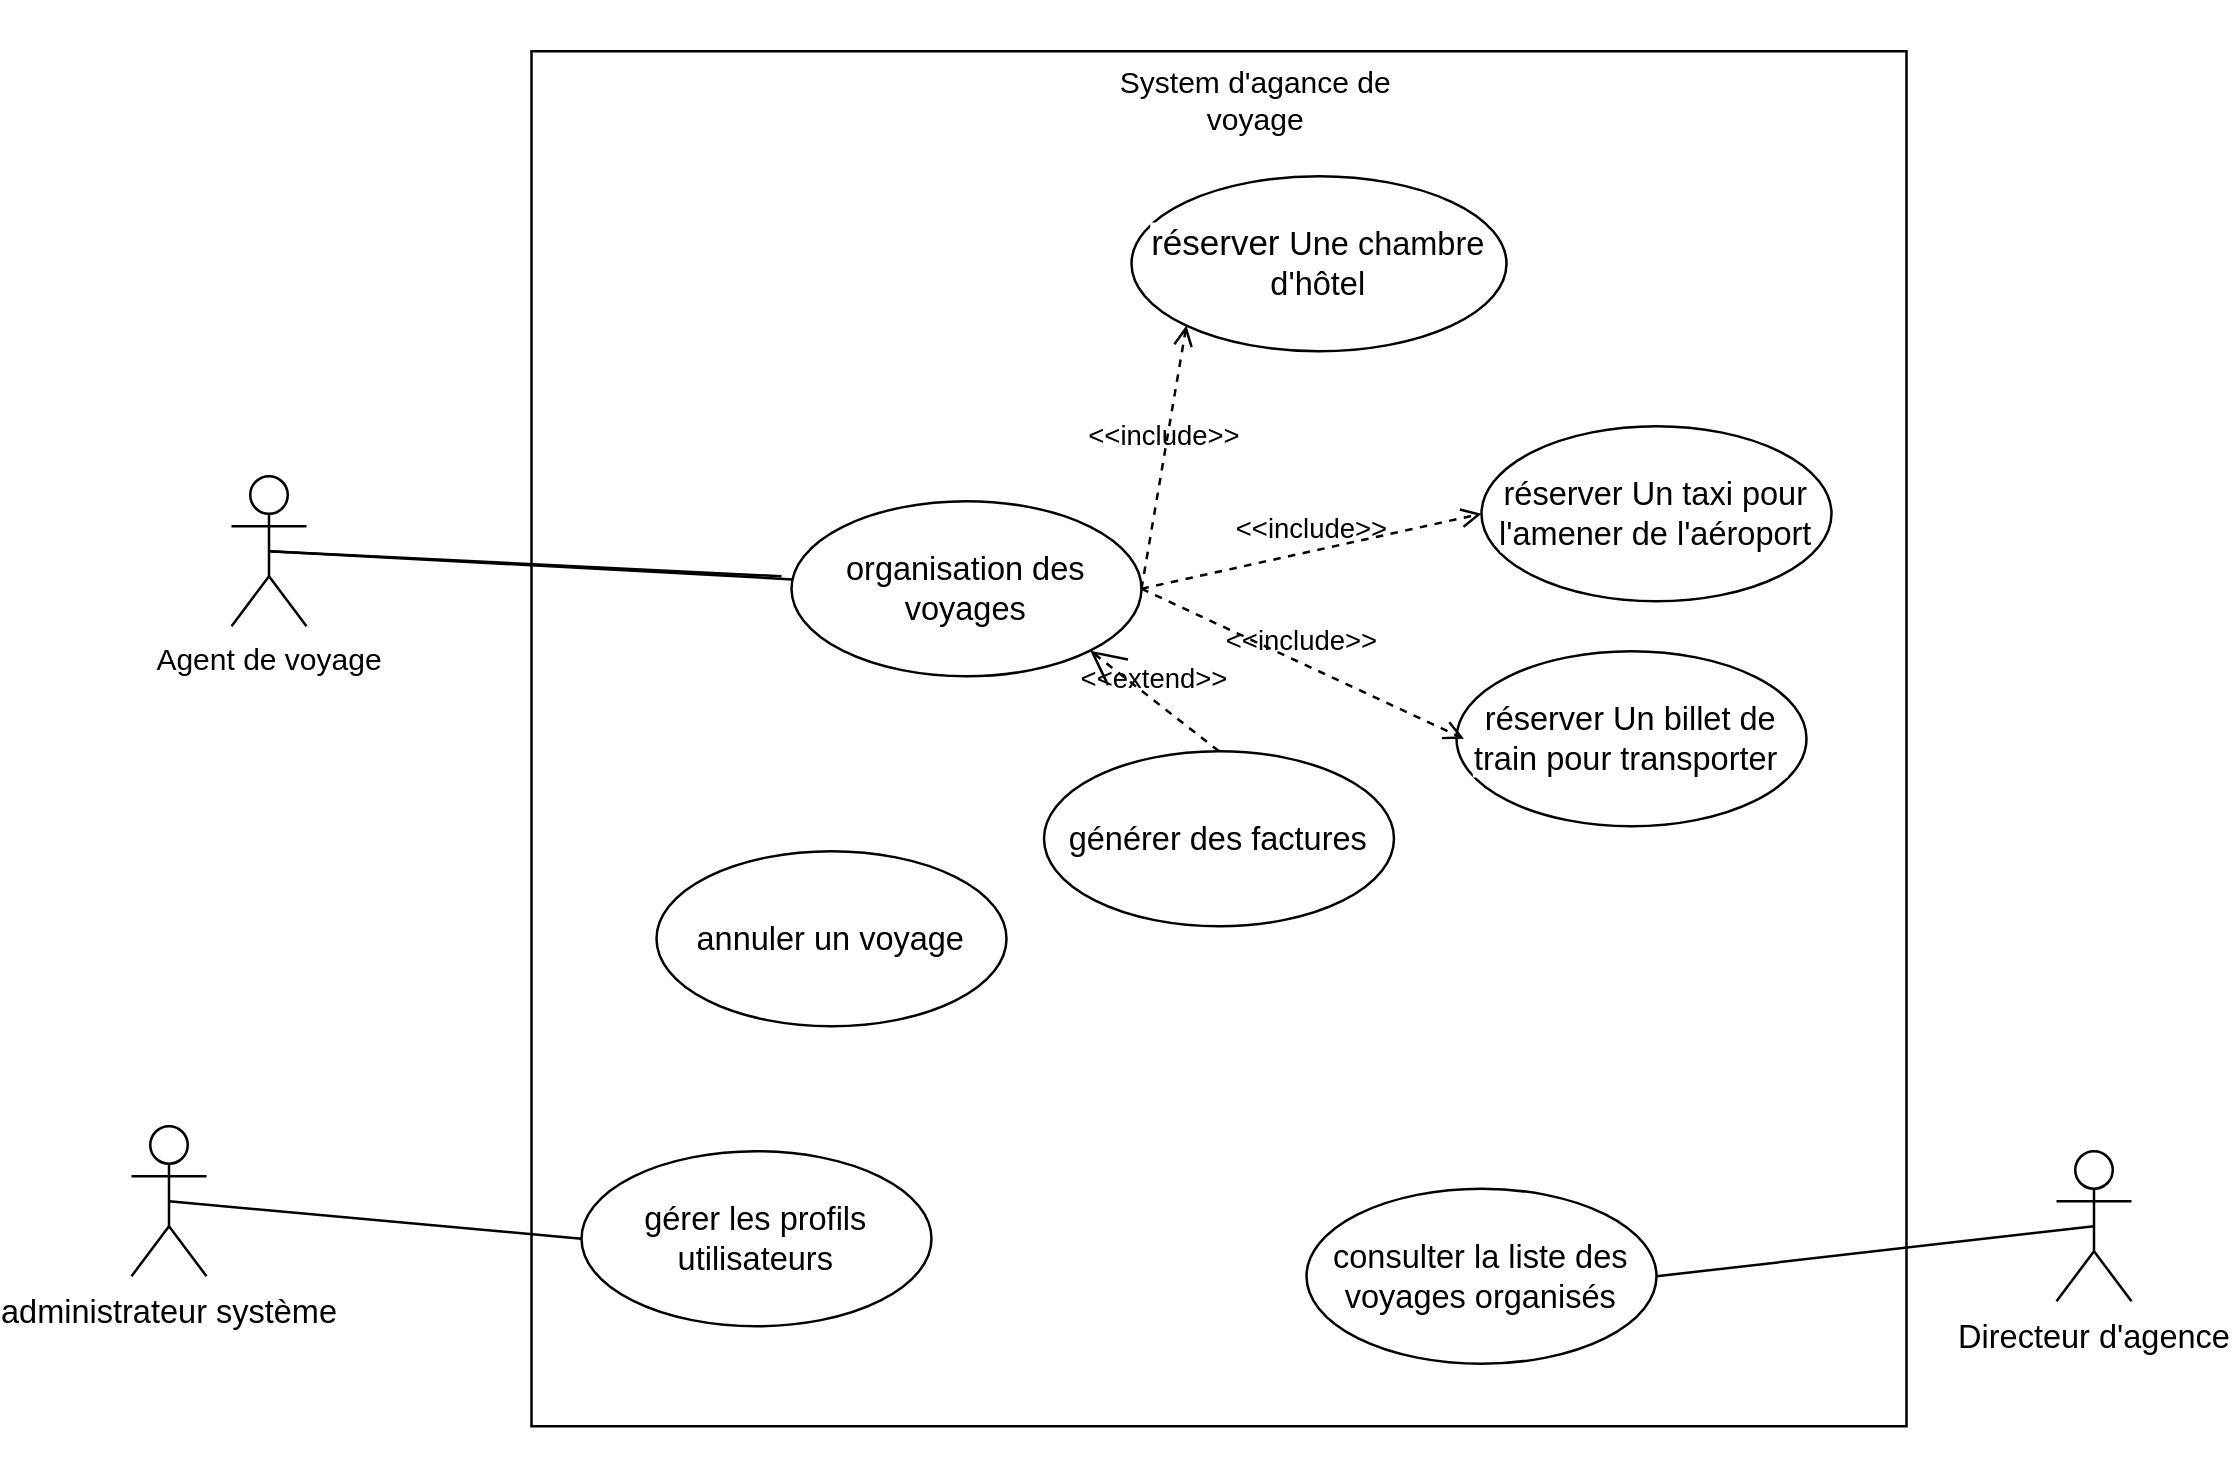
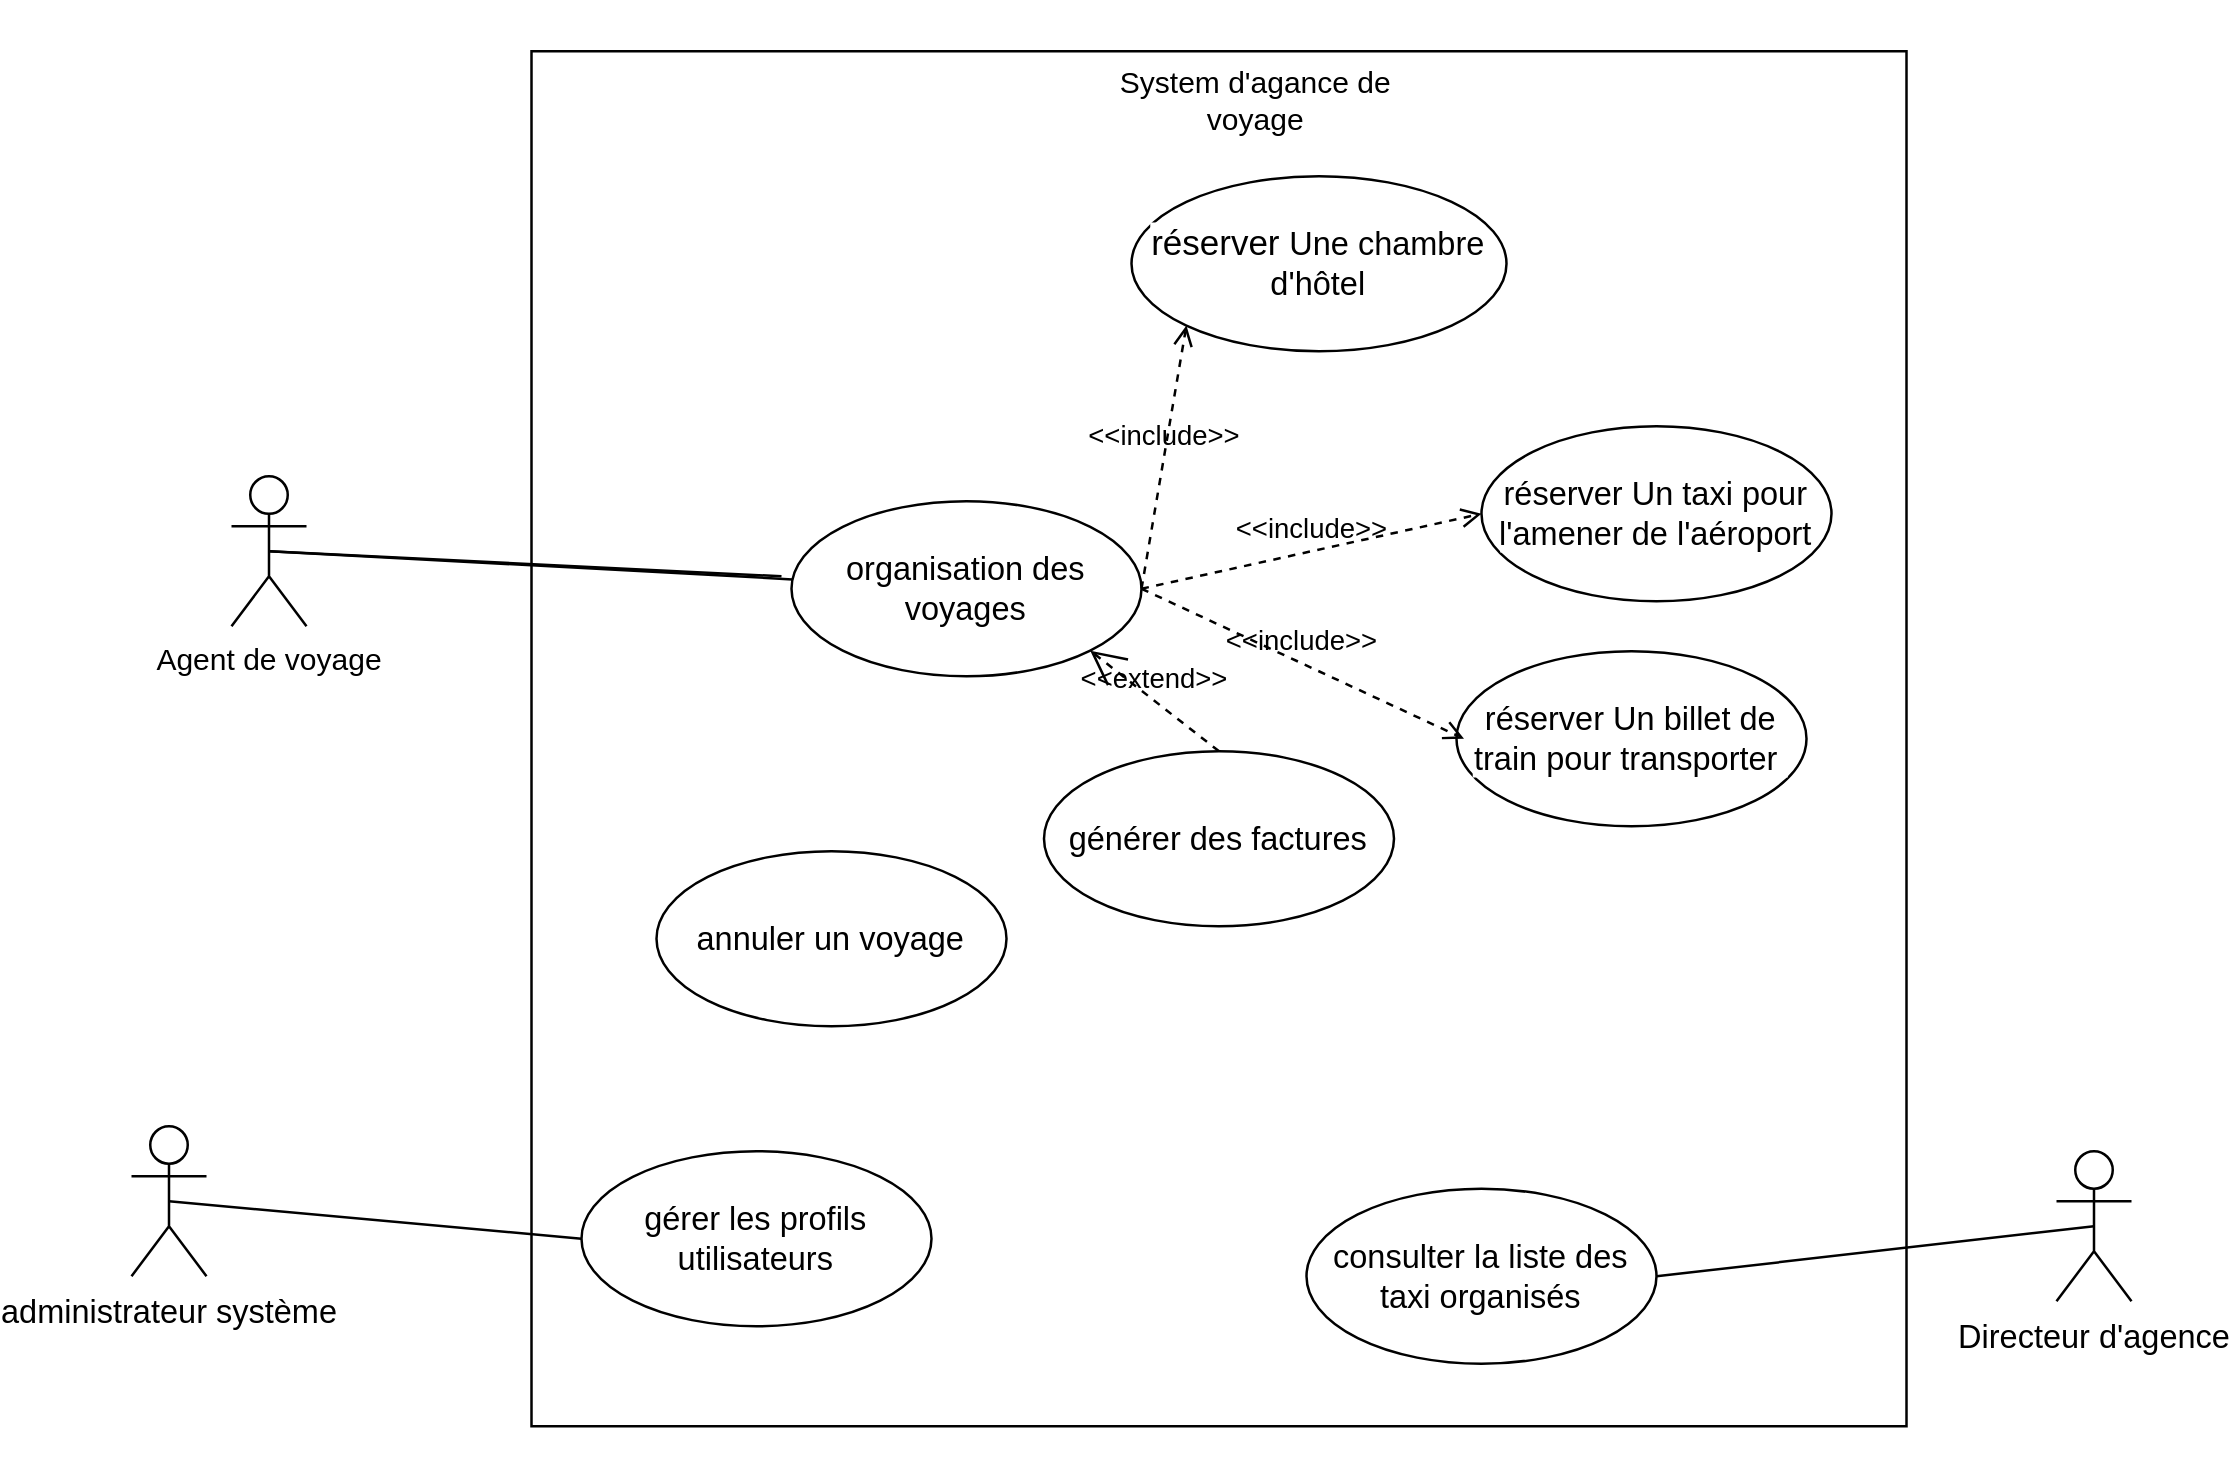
node "consulter la liste des voyages organisés": label "consulter la liste des voyages organisés" -> "consulter la liste des taxi organisés"
